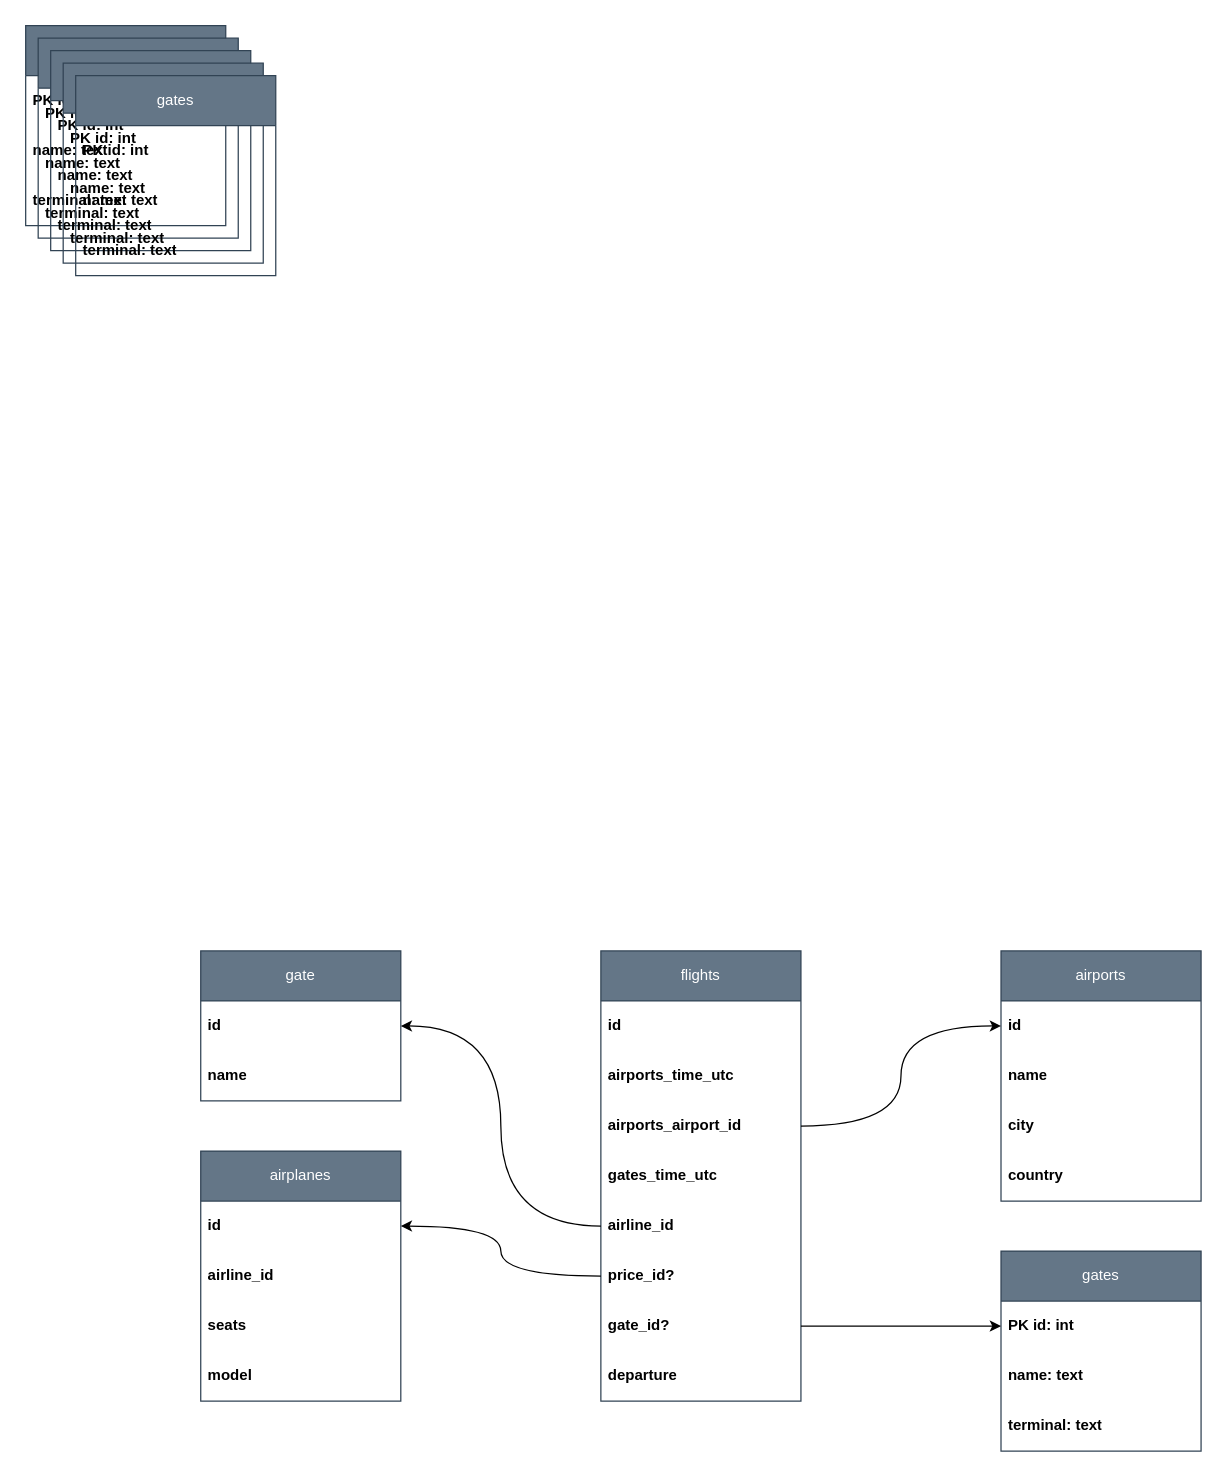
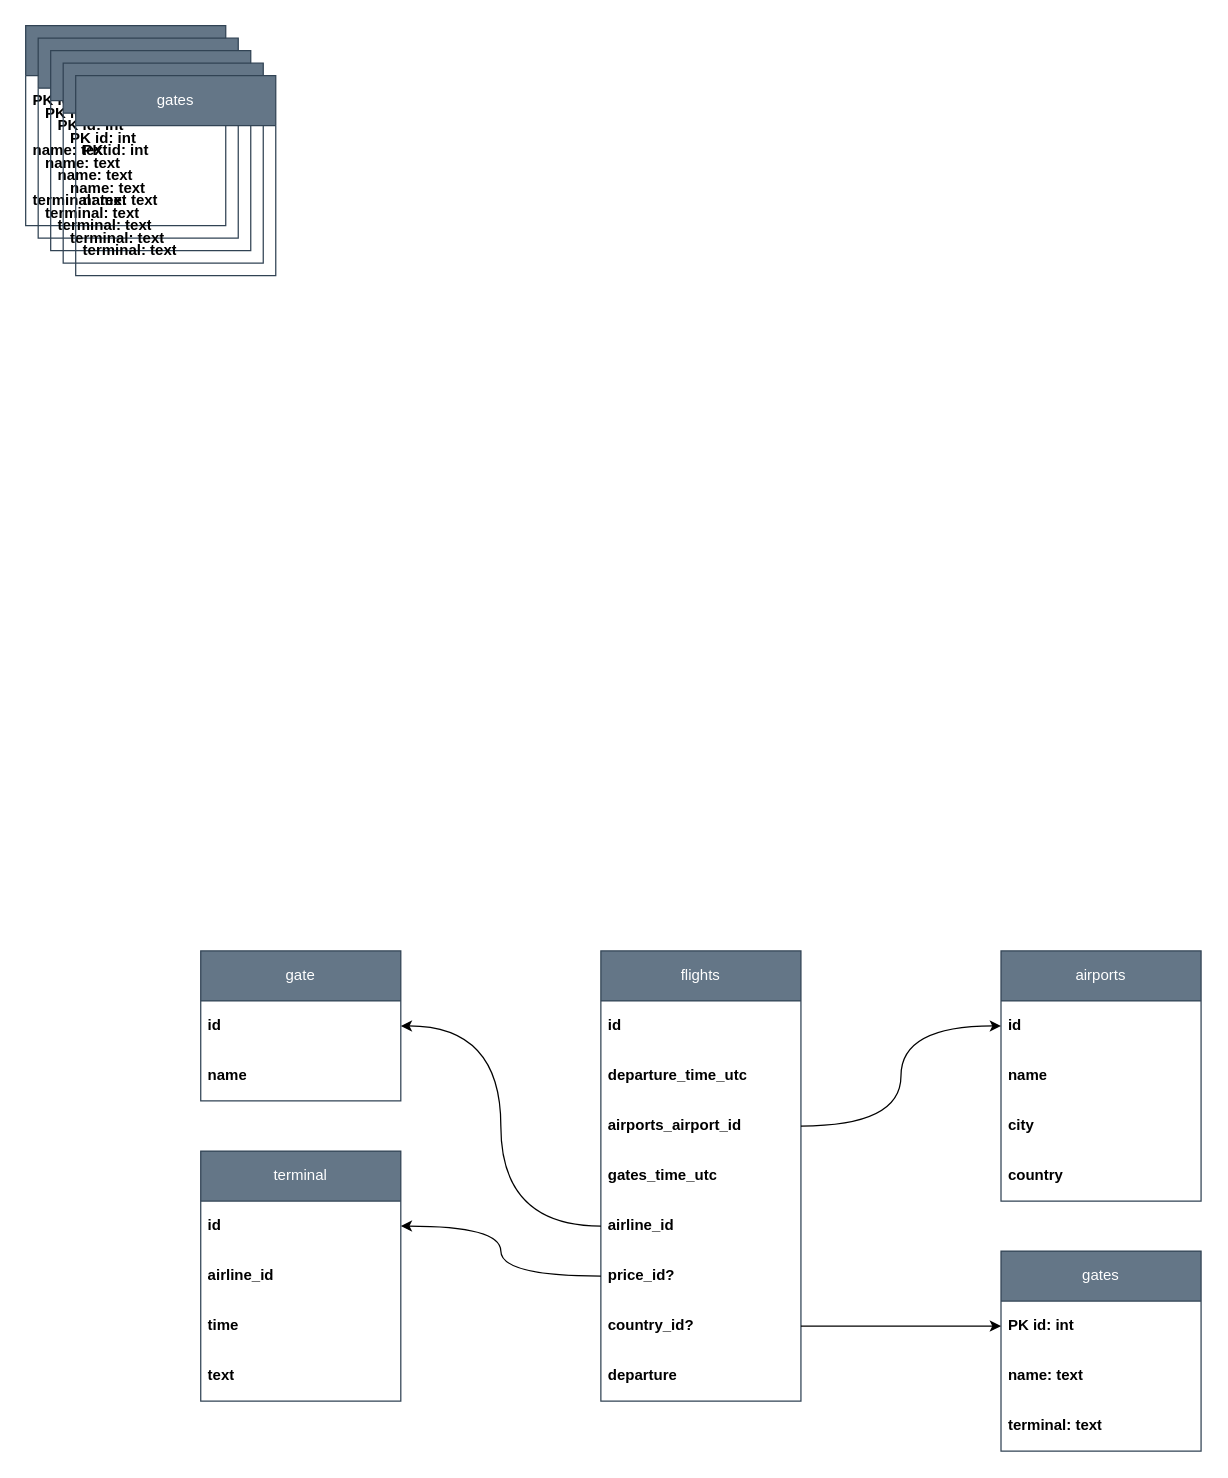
node "airports_time_utc": label "airports_time_utc" -> "departure_time_utc"
node "airplanes": label "airplanes" -> "terminal"
node "seats": label "seats" -> "time"
node "gate_id?": label "gate_id?" -> "country_id?"
node "model": label "model" -> "text"
